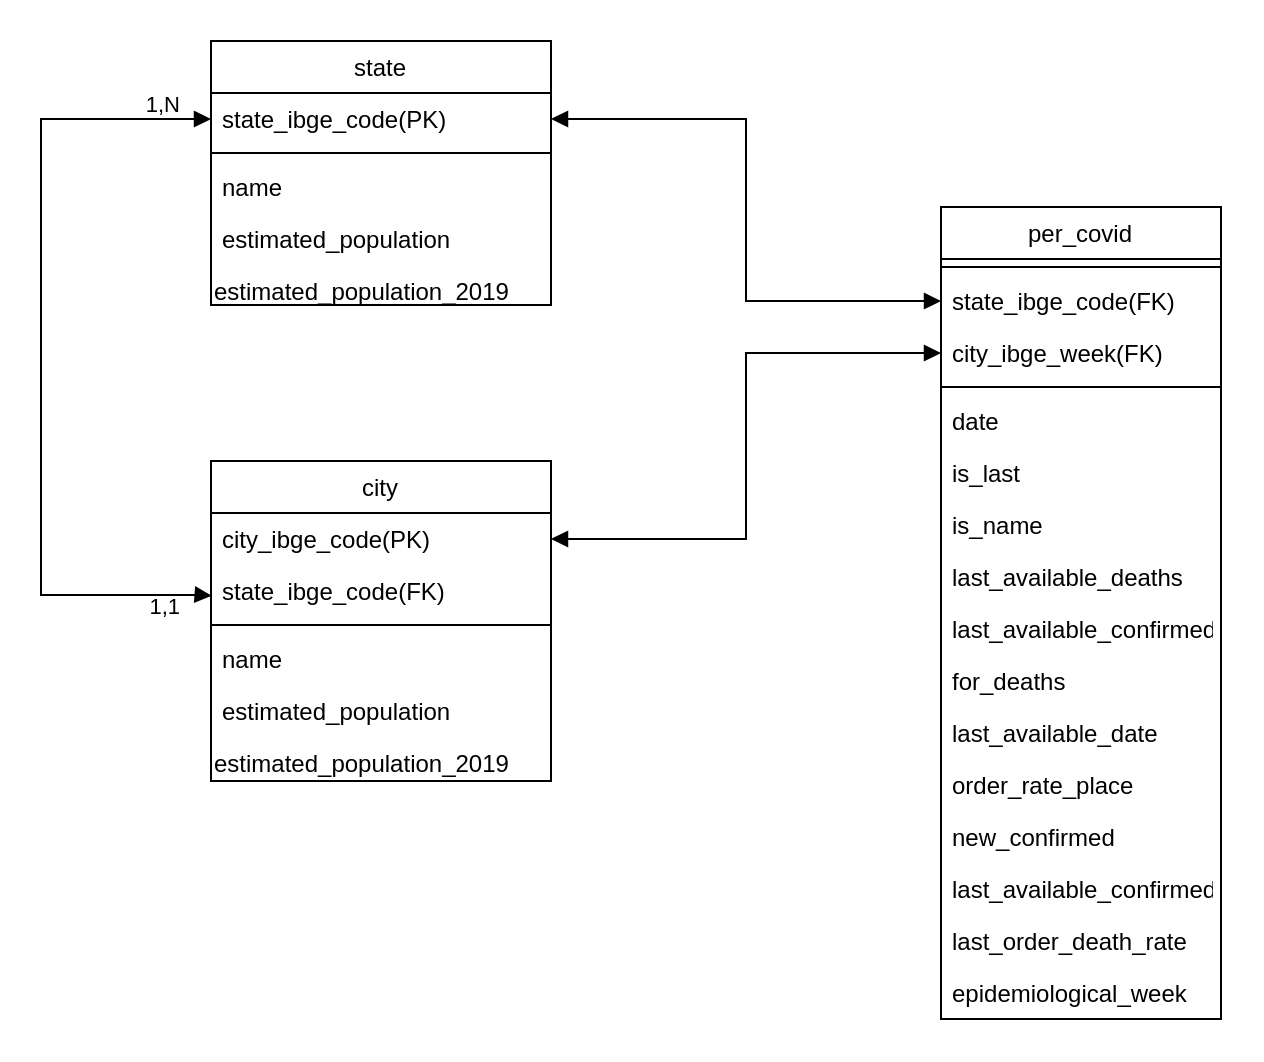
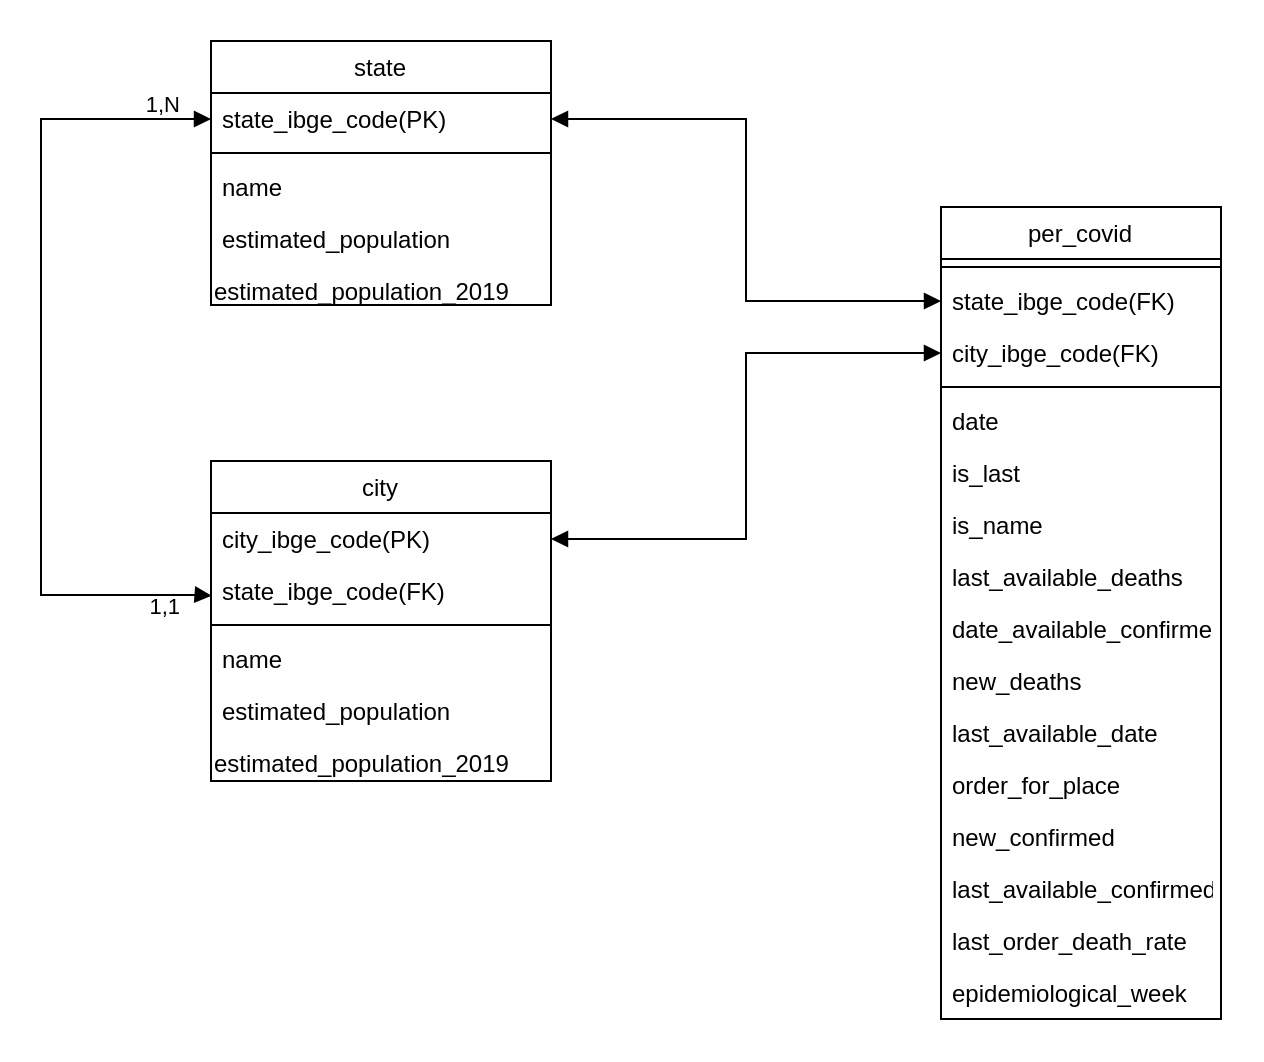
node "city_ibge_week(FK)": label "city_ibge_week(FK)" -> "city_ibge_code(FK)"
node "last_available_confirmed": label "last_available_confirmed" -> "date_available_confirmed"
node "for_deaths": label "for_deaths" -> "new_deaths"
node "order_rate_place": label "order_rate_place" -> "order_for_place"
